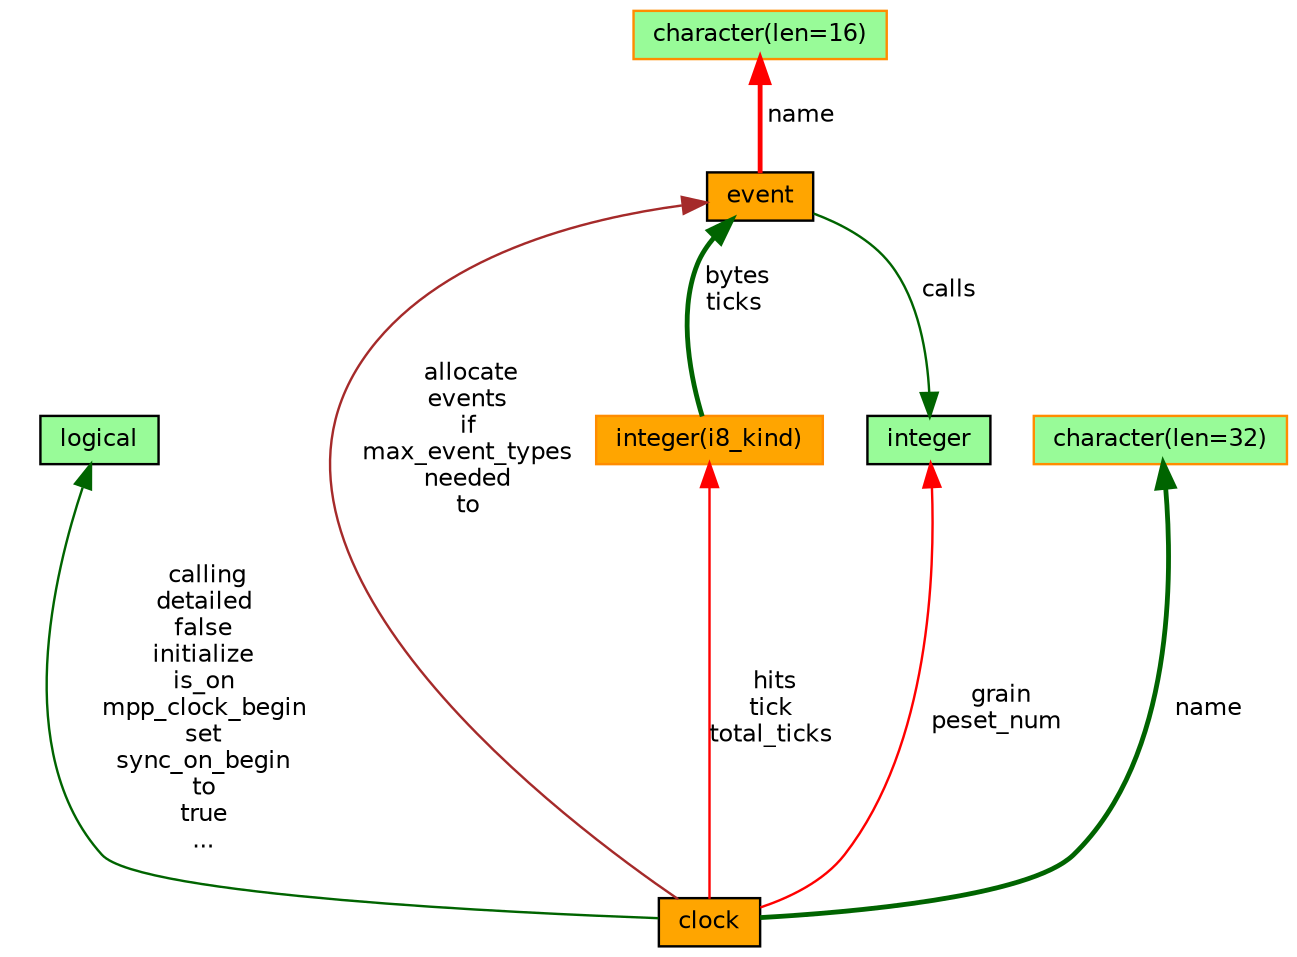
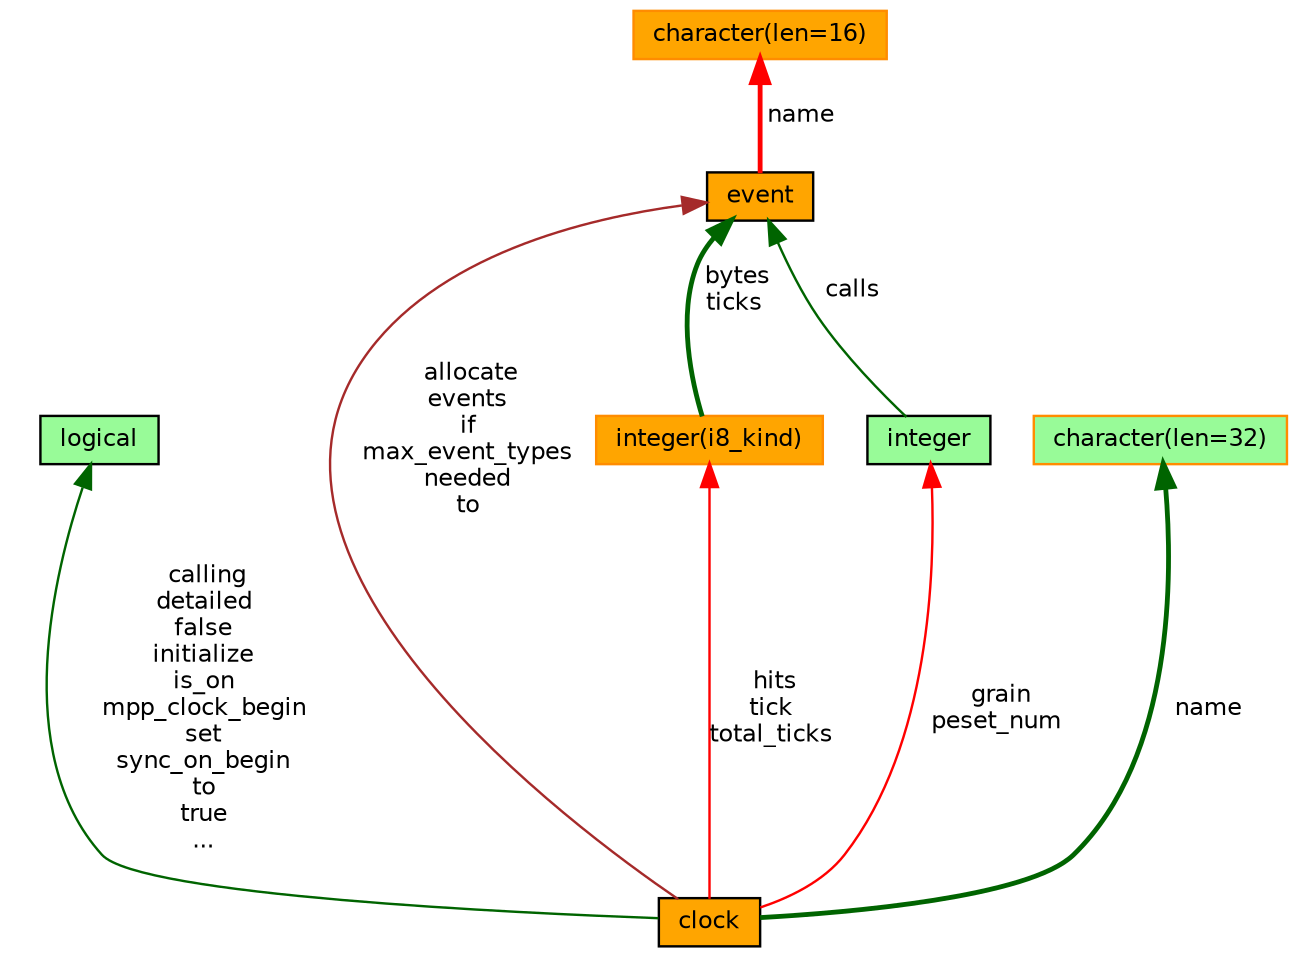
node "character(len=16)": fillcolor palegreen -> orange
edge "event" -> "integer": reversed
